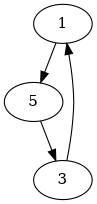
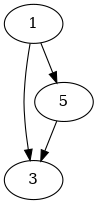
edge "3" -> "1": reversed
